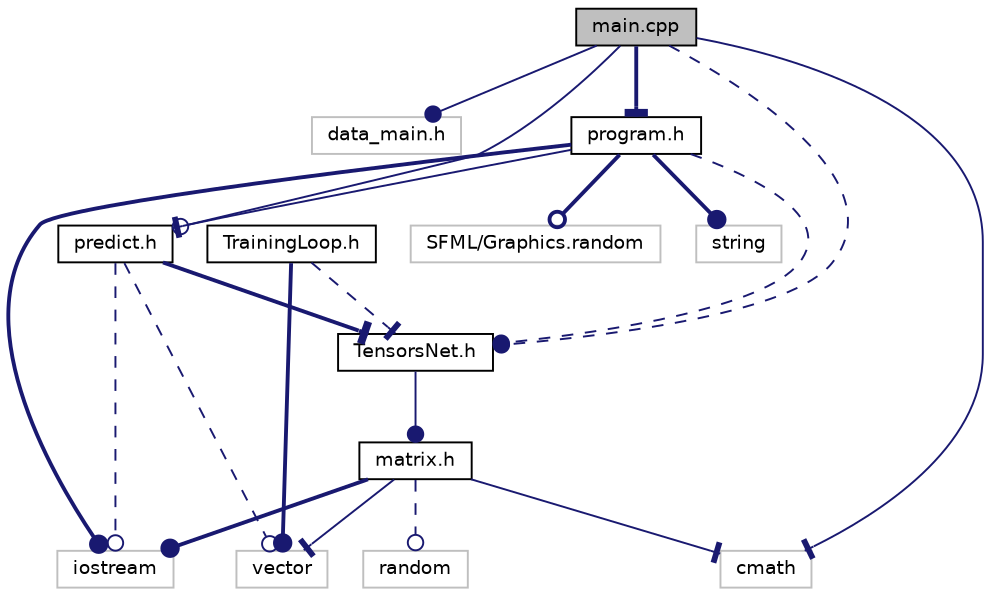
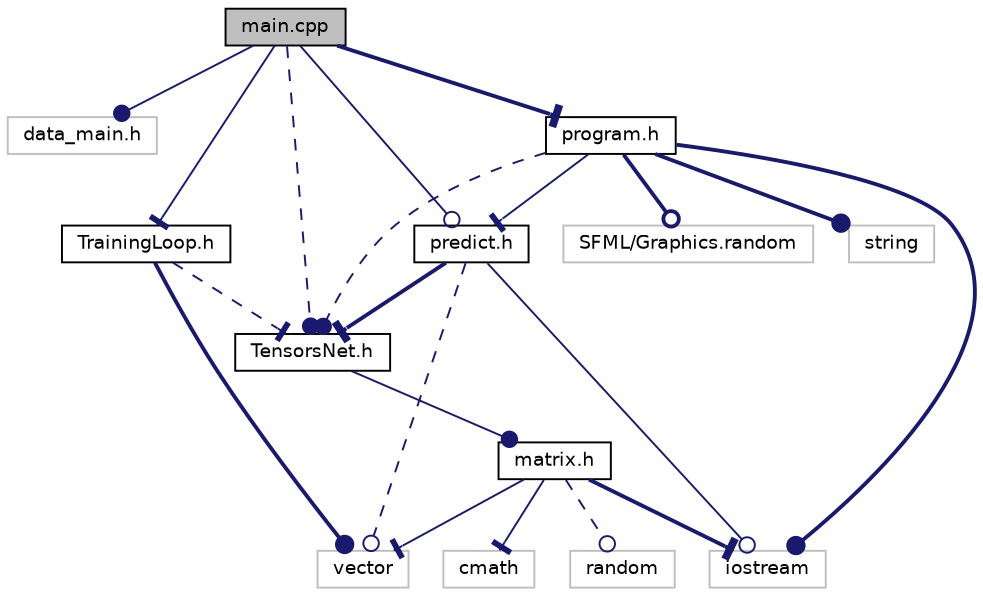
edge "main.cpp" -> "cmath": now "main.cpp" -> "TrainingLoop.h"
edge "predict.h" -> "iostream": style dashed -> solid
edge "matrix.h" -> "iostream": arrowhead dot -> tee
